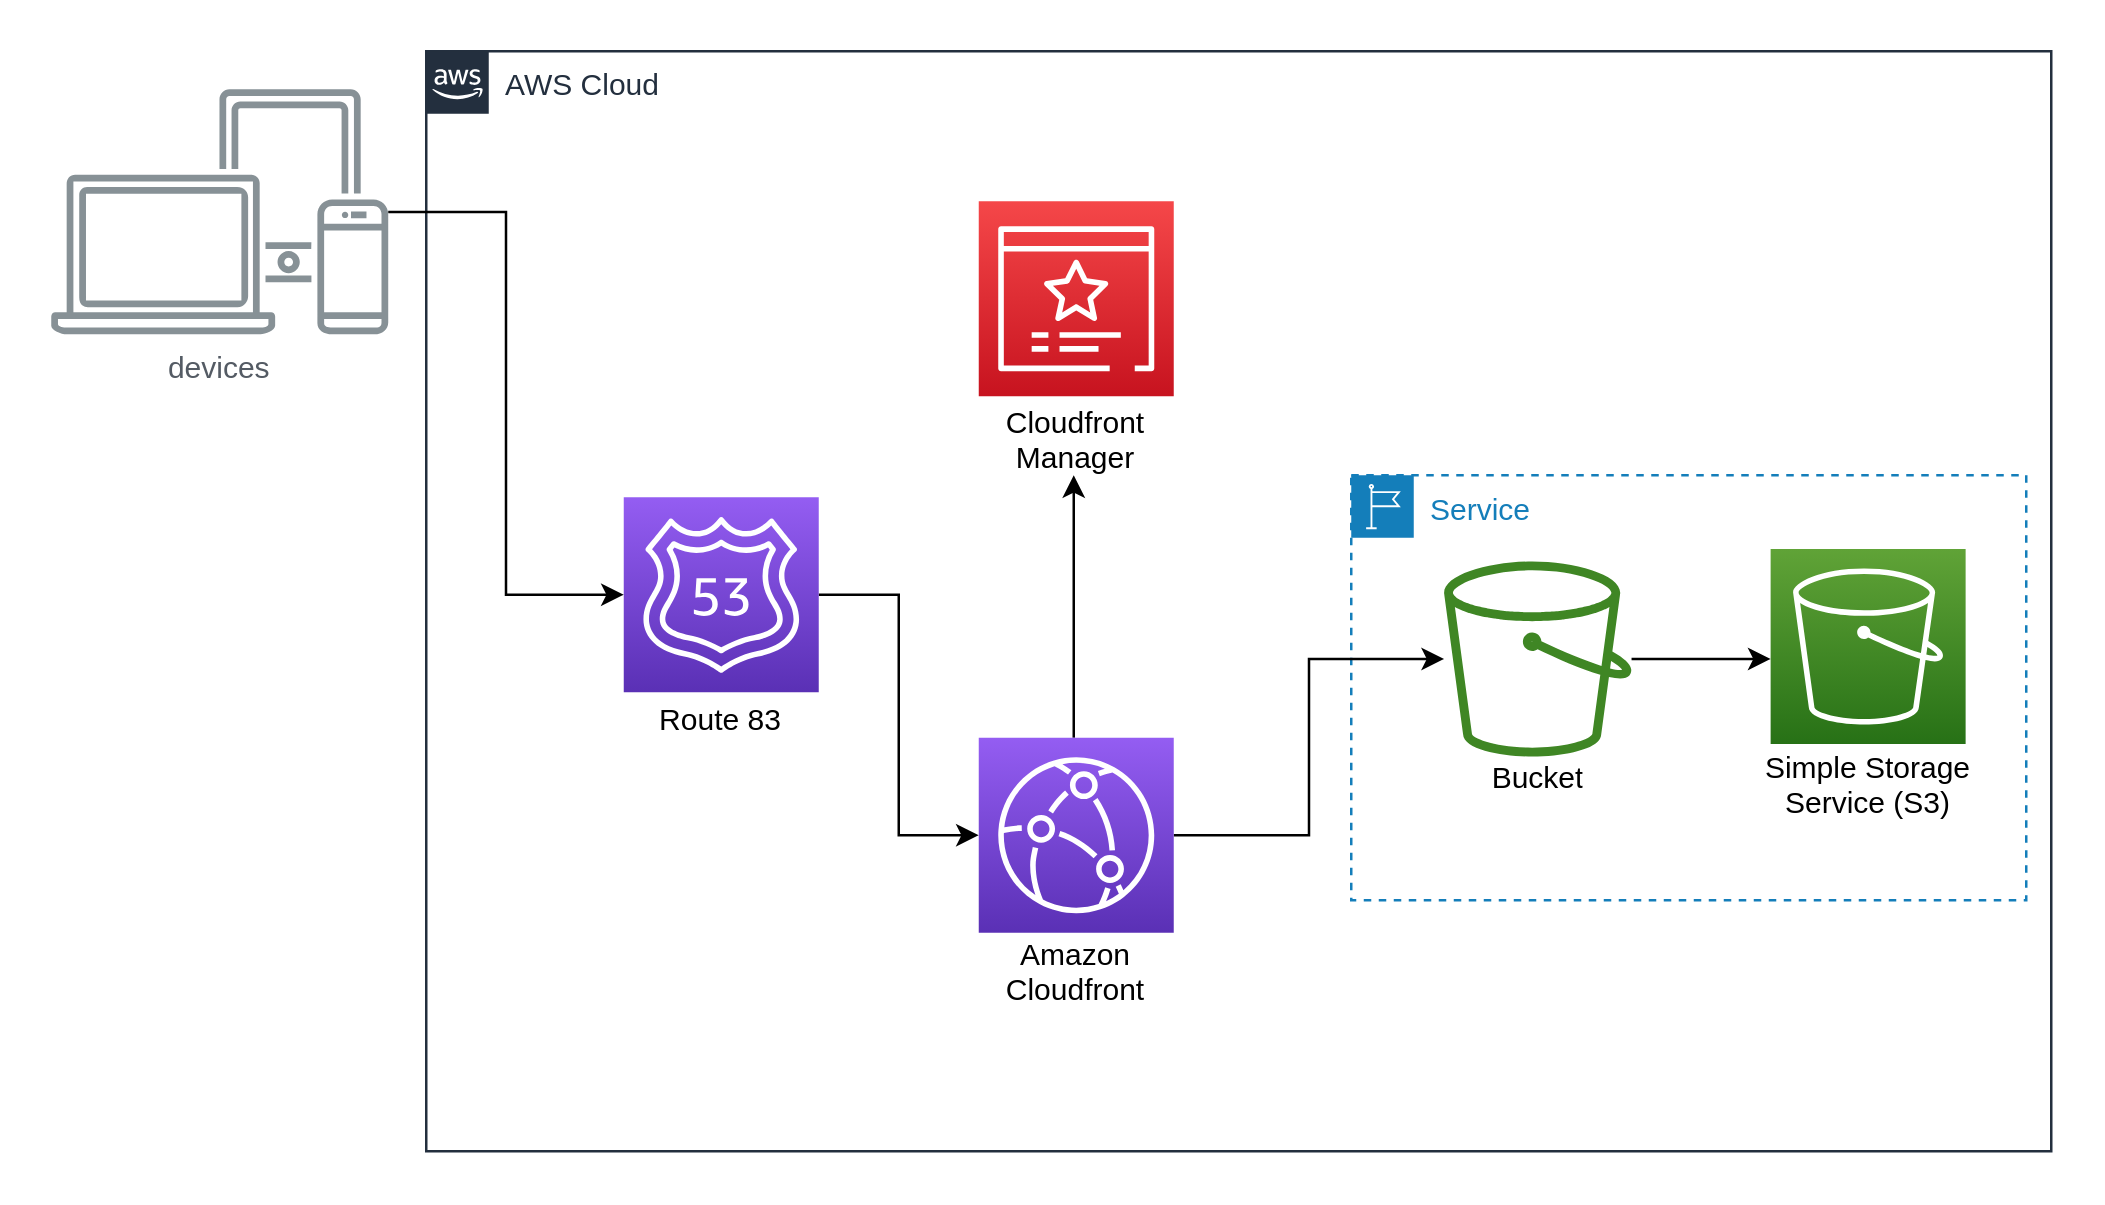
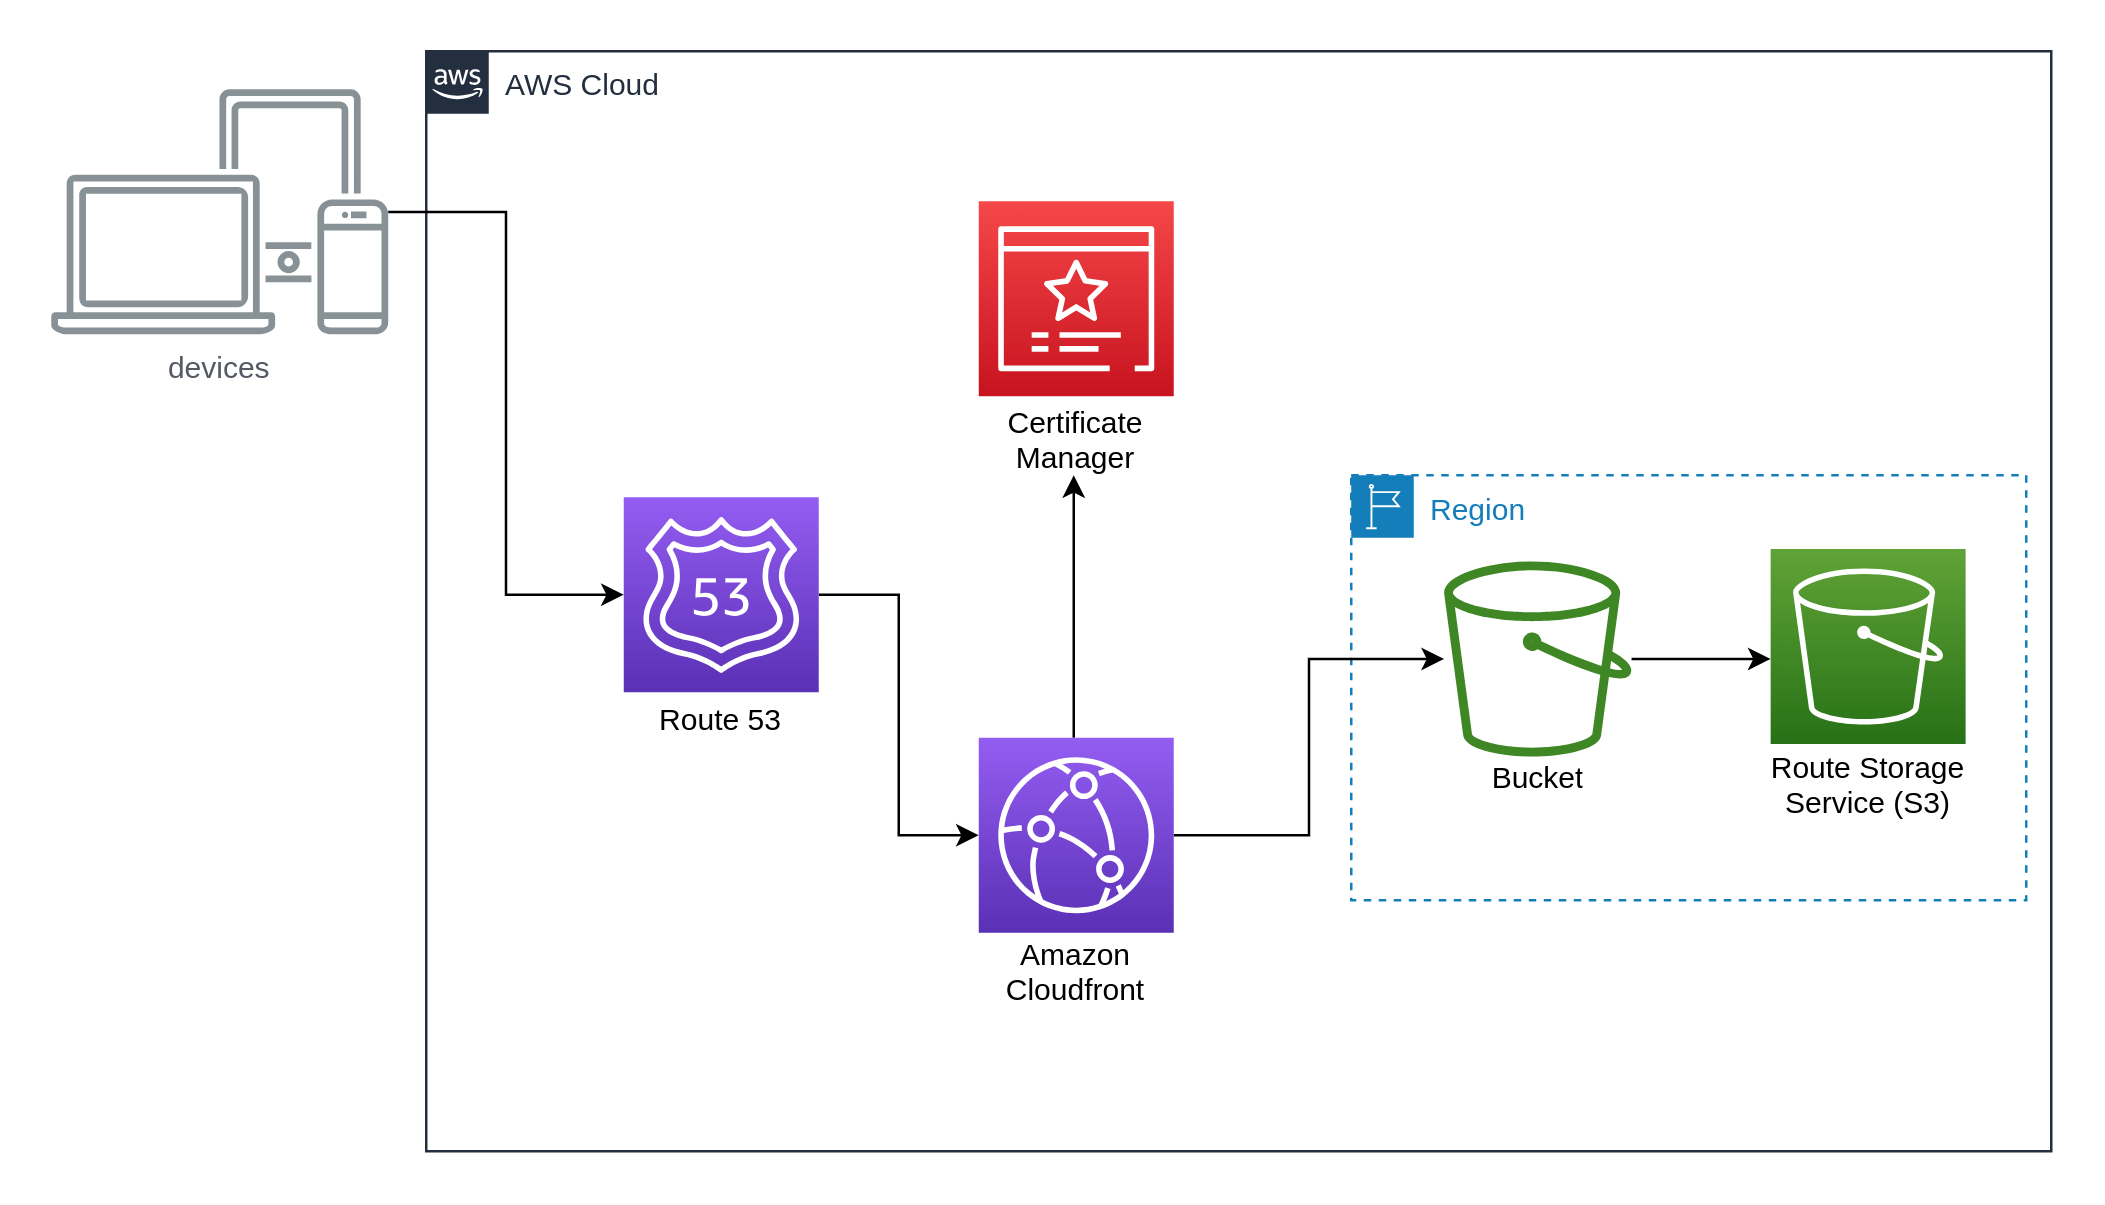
node "Cloudfront Manager": label "Cloudfront Manager" -> "Certificate Manager"
node "Service": label "Service" -> "Region"
node "Route 83": label "Route 83" -> "Route 53"
node "Simple Storage Service (S3)": label "Simple Storage Service (S3)" -> "Route Storage Service (S3)"
